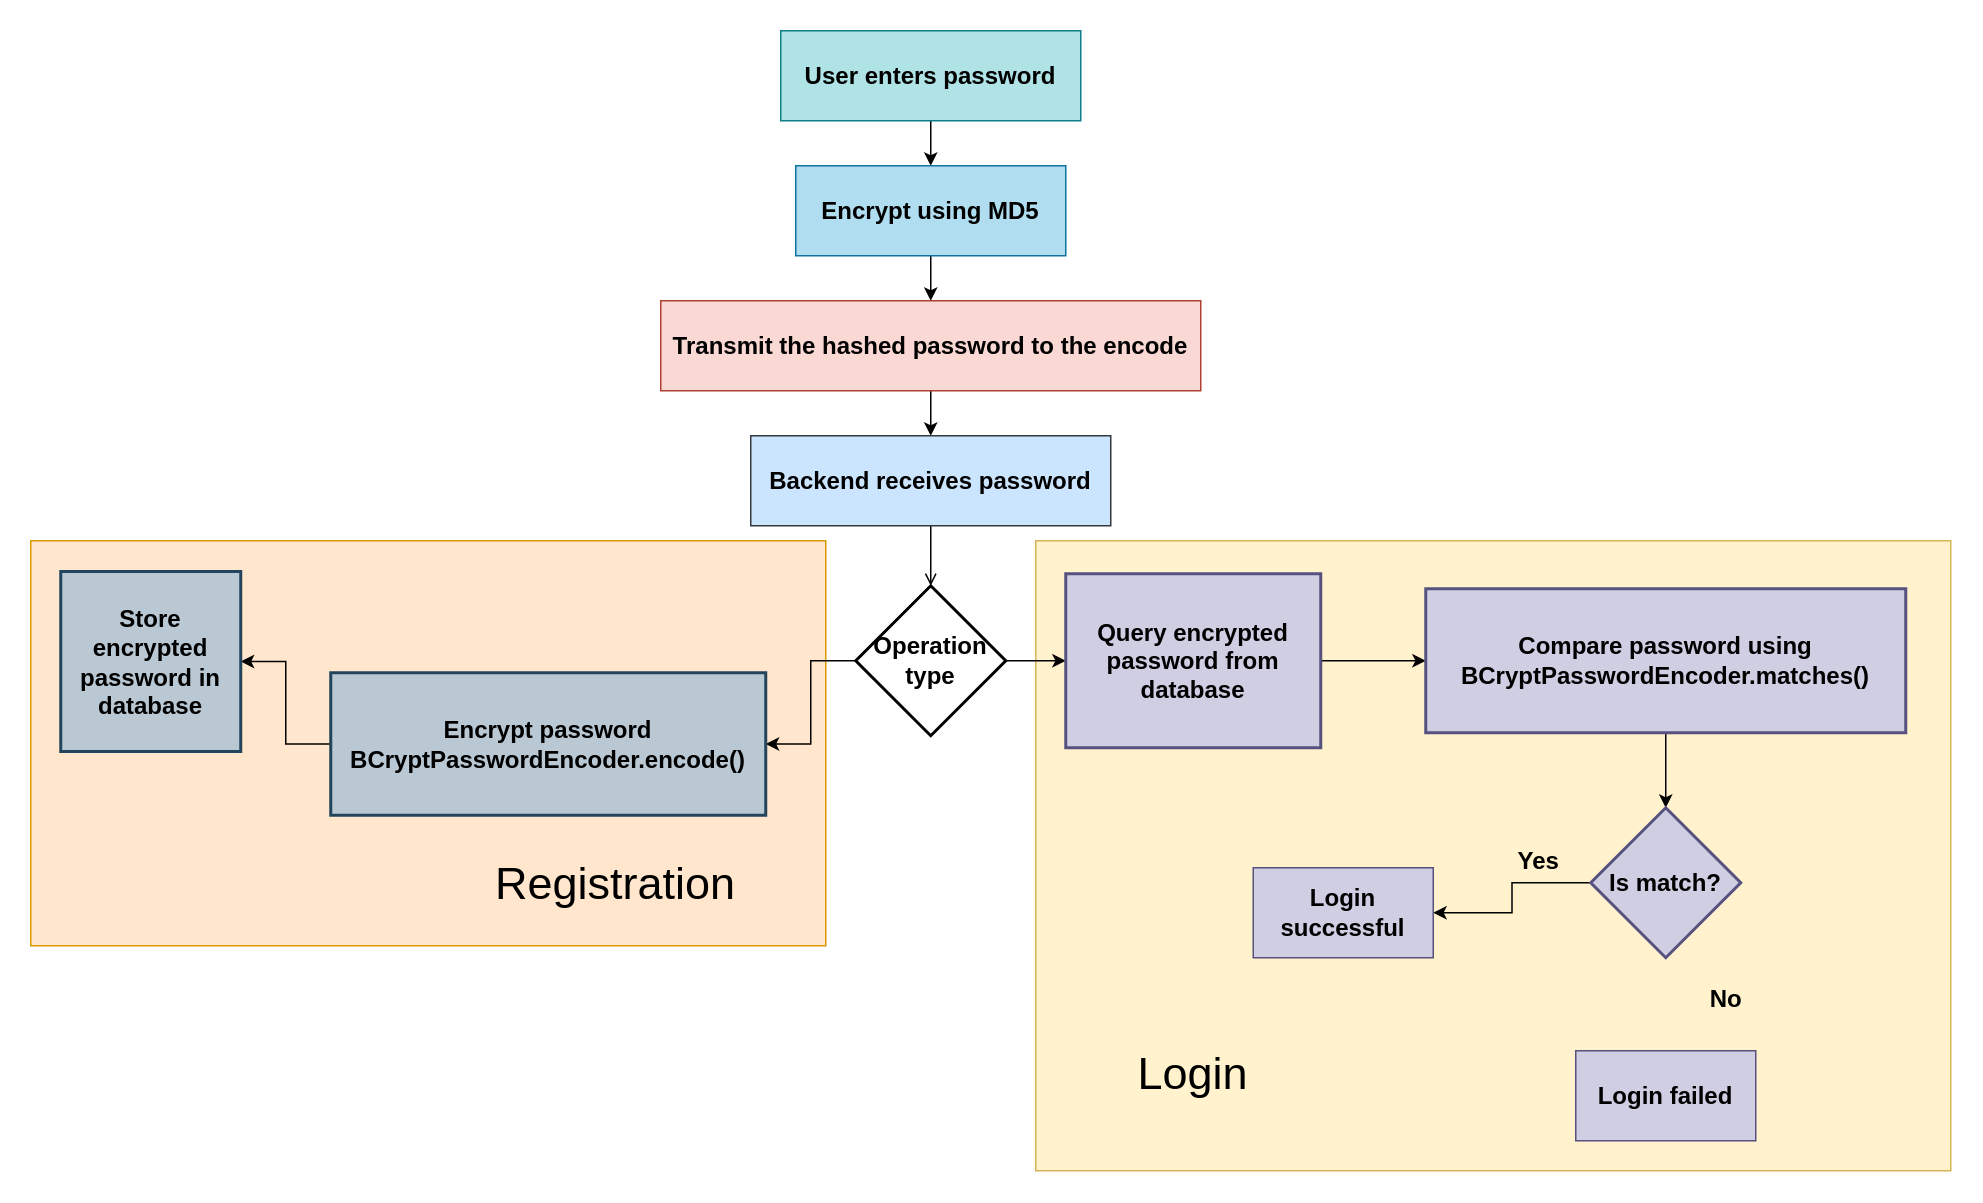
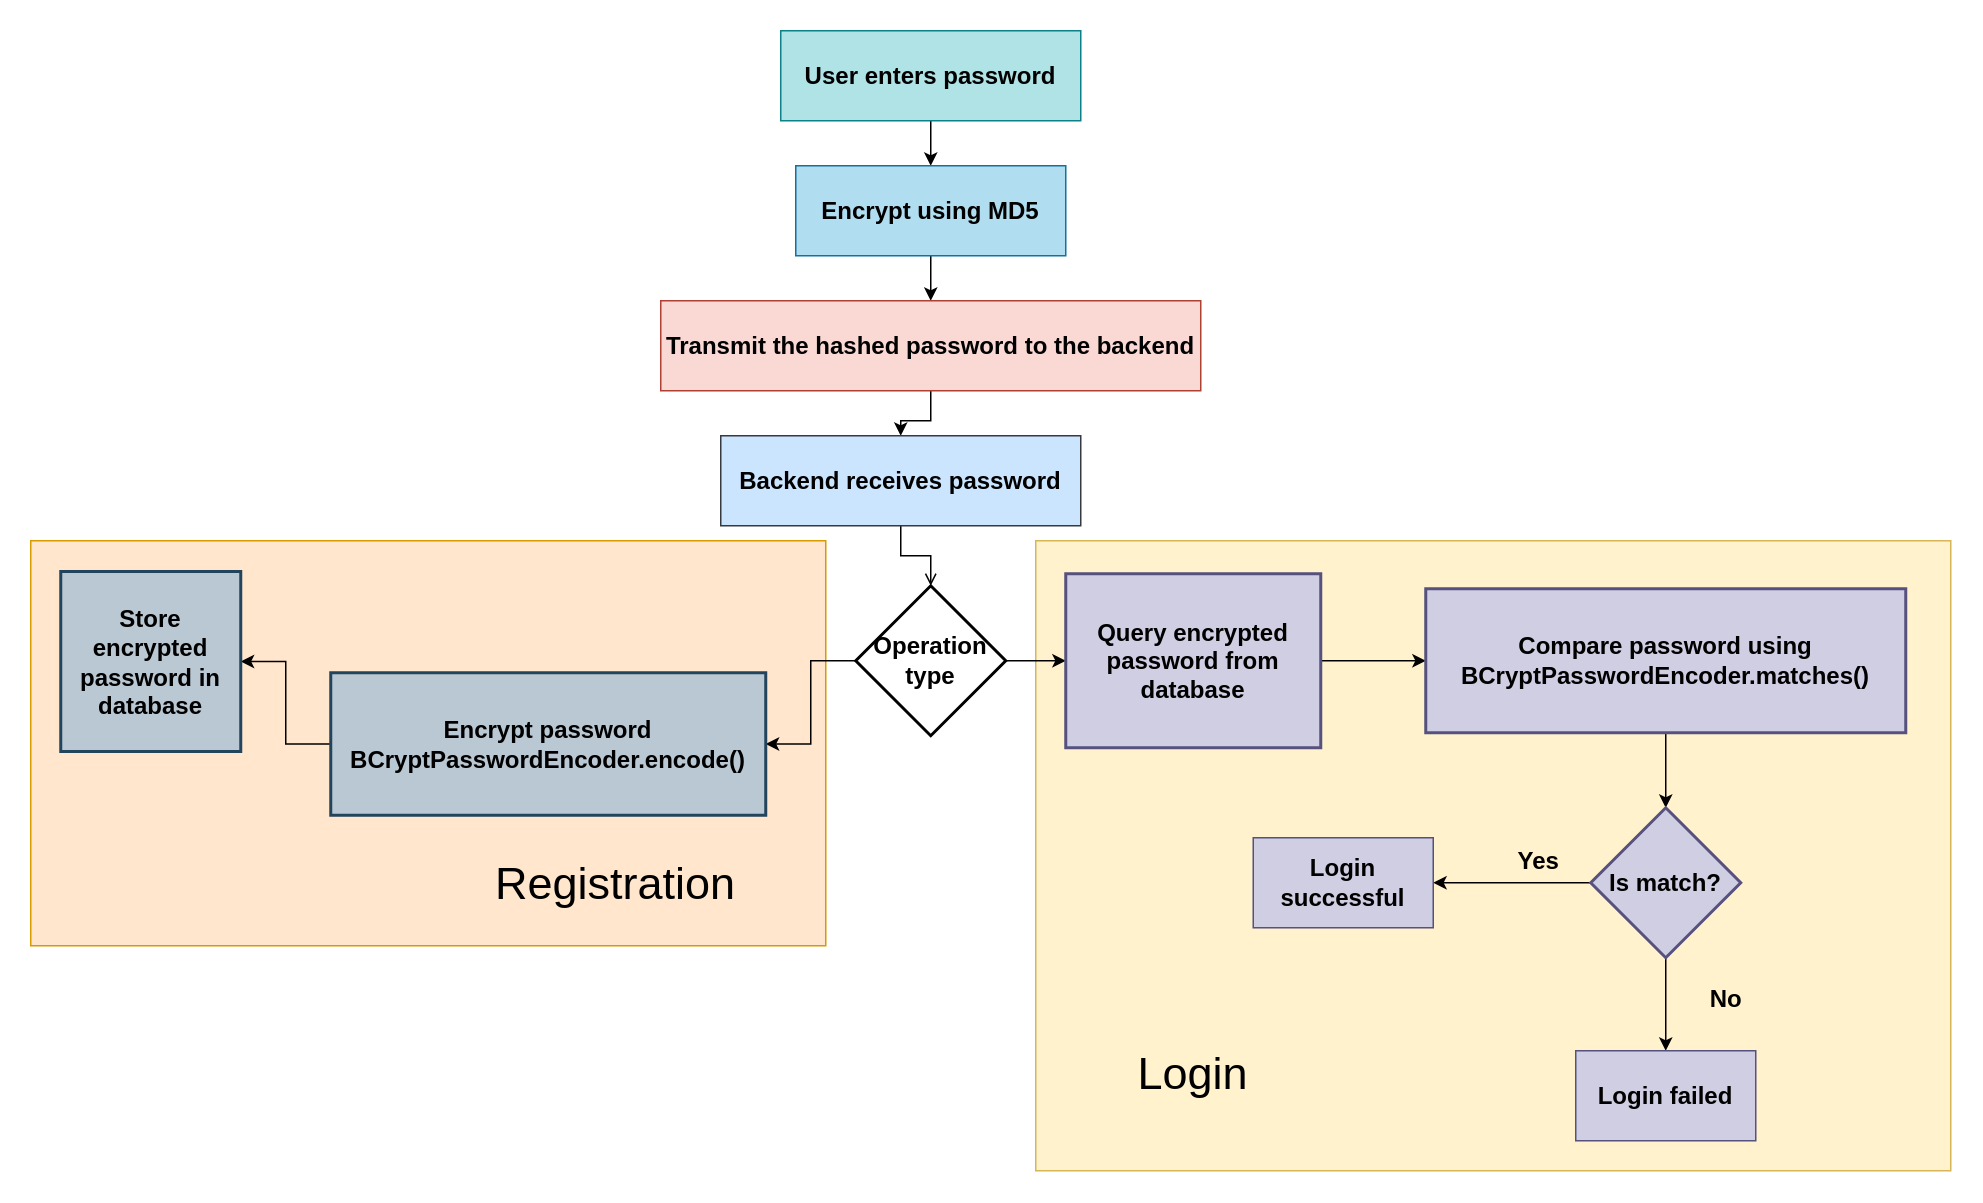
node "Transmit the hashed password to the encode": label "Transmit the hashed password to the encode" -> "Transmit the hashed password to the backend"
node "Backend receives password": moved (931, 481) -> (901, 481)
node "Login successful": moved (1343, 913) -> (1343, 883)
edge "Is match?" -> "Login failed": added
